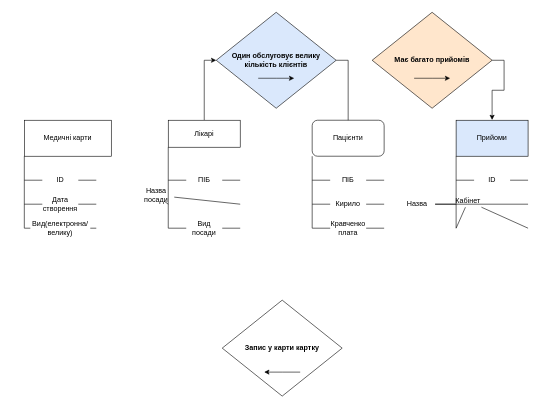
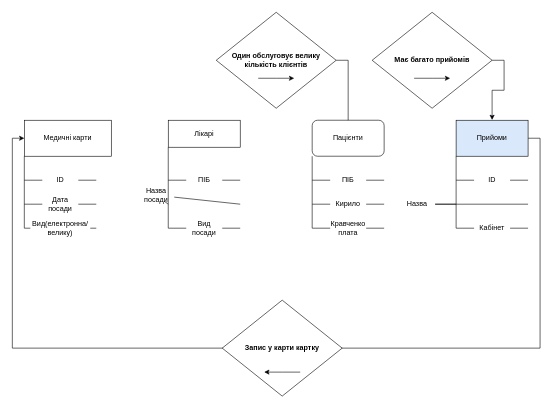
edge "Лікарі" -> "Один обслуговує велику кількість клієнтів": removed
node "Один обслуговує велику кількість клієнтів": fillcolor #dae8fc -> #ffffff
node "Має багато прийомів": fillcolor #ffe6cc -> #ffffff
edge "Прийоми" -> "Медичні карти": added
node "Кабінет": moved (468, 201) -> (492, 228)
node "Дата створення": label "Дата створення" -> "Дата посади"
